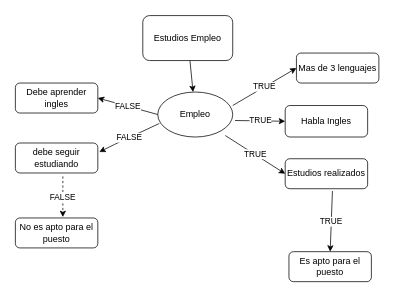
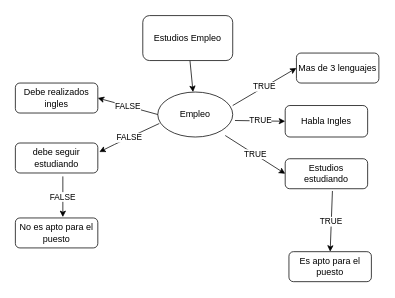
node "Debe aprender ingles": label "Debe aprender ingles" -> "Debe realizados ingles"
node "Estudios realizados": label "Estudios realizados" -> "Estudios estudiando"
edge "debe seguir estudiando" -> "No es apto para el puesto": style dashed -> solid
